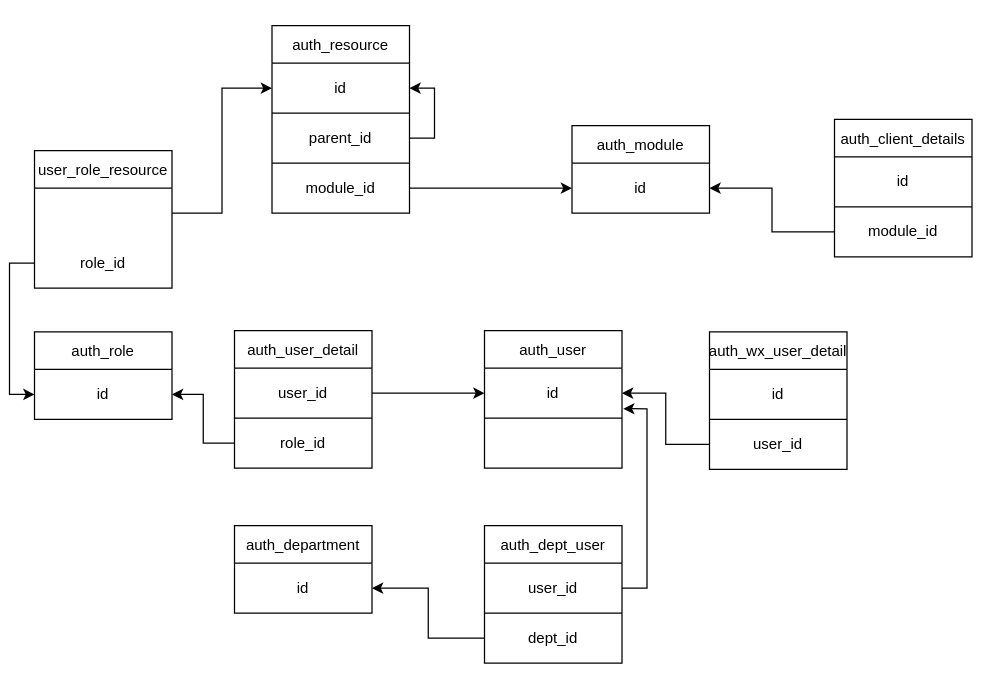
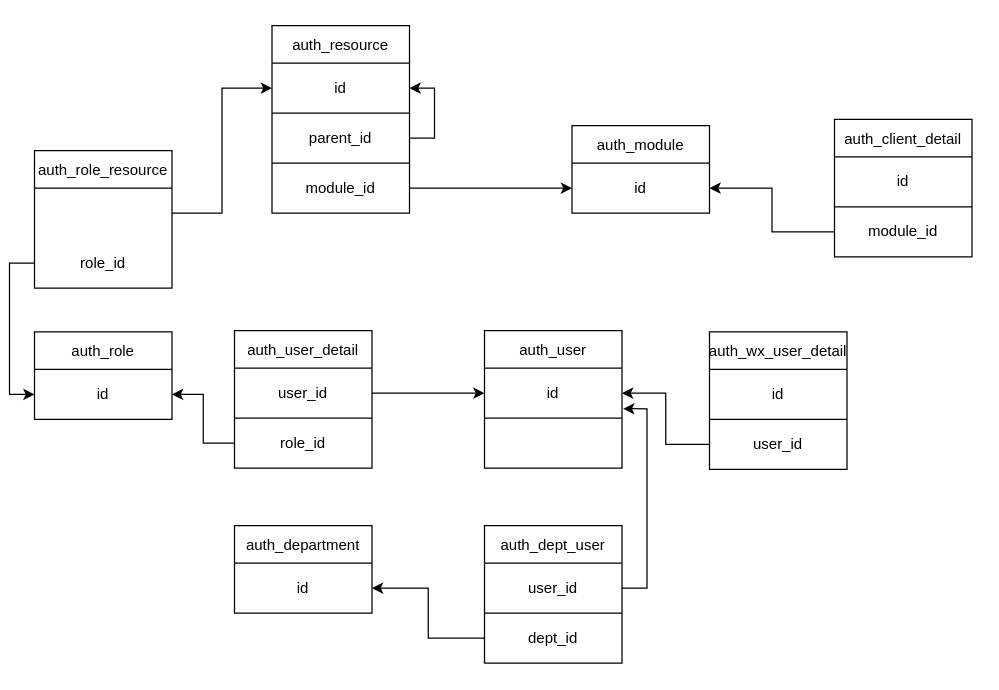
node "auth_client_details": label "auth_client_details" -> "auth_client_detail"
node "user_role_resource": label "user_role_resource" -> "auth_role_resource"
